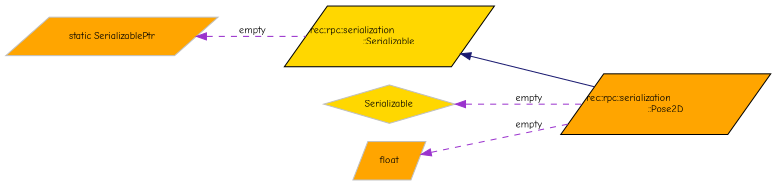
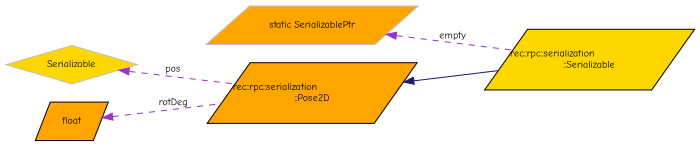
edge "rec::rpc::serialization ::Pose2D" -> "rec::rpc::serialization ::Serializable": reversed
edge "rec::rpc::serialization ::Pose2D" -> "Serializable": label " empty" -> " pos"
edge "rec::rpc::serialization ::Pose2D" -> "float": label " empty" -> " rotDeg"
node "float": color grey75 -> black
